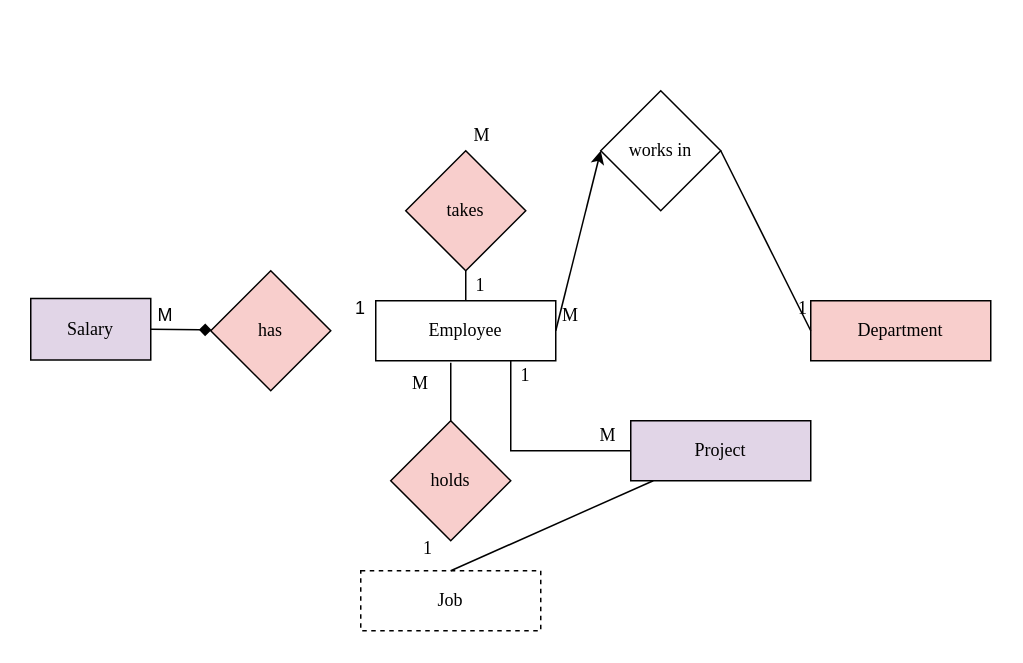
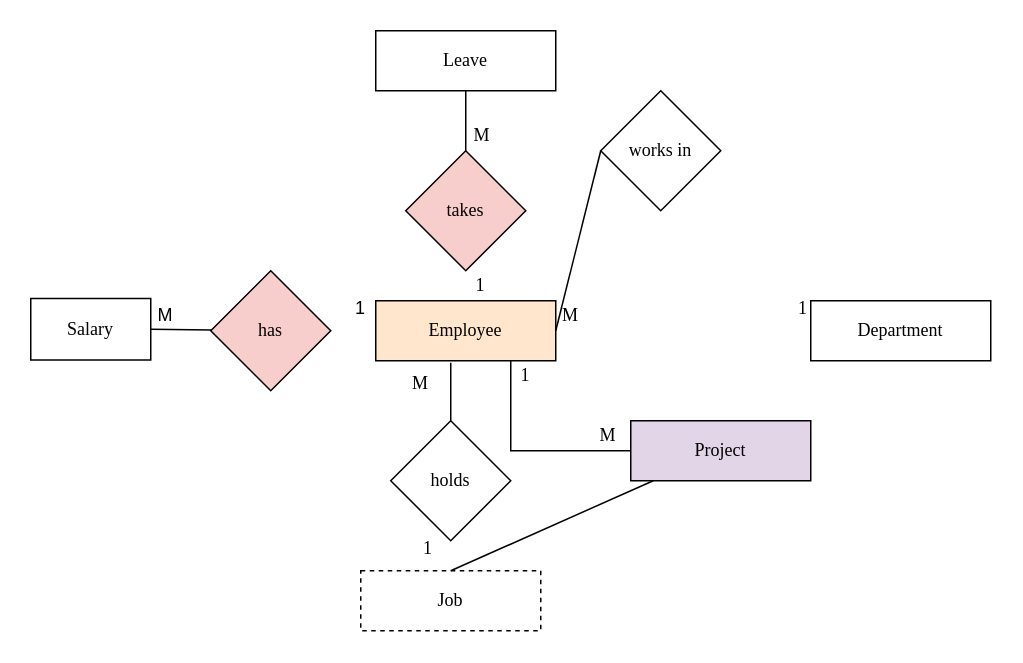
node "Leave": added
edge "Leave" -- "takes": added
edge "Employee" -> "works in": arrowhead classic -> none
edge "works in" -- "Department": removed
edge "takes" -- "Employee": removed
node "Salary": fillcolor #e1d5e7 -> #ffffff
edge "Salary" -> "has": arrowhead diamond -> none
node "Employee": fillcolor #ffffff -> #ffe6cc
node "Department": fillcolor #f8cecc -> #ffffff
node "holds": fillcolor #f8cecc -> #ffffff
